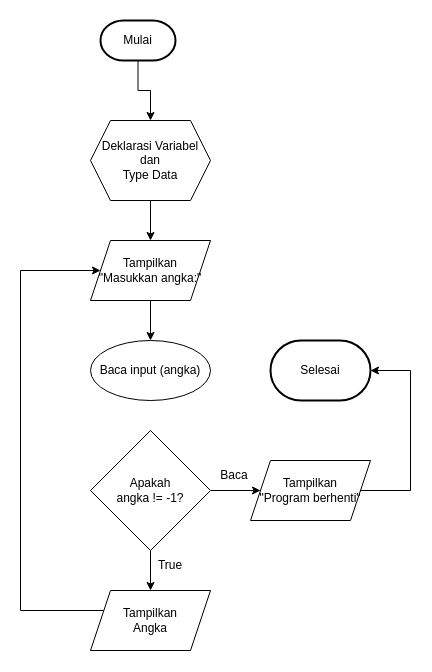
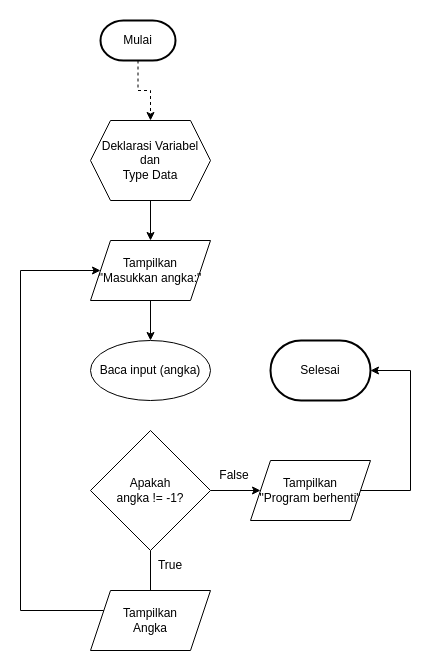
edge "Mulai" -> "Deklarasi Variabel dan Type Data": style solid -> dashed
node "Baca": label "Baca" -> "False"
edge "Apakah angka != -1?" -> "Tampilkan Angka": arrowhead classic -> none
